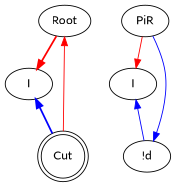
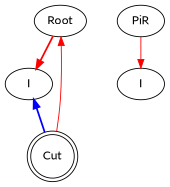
node "!d": removed
